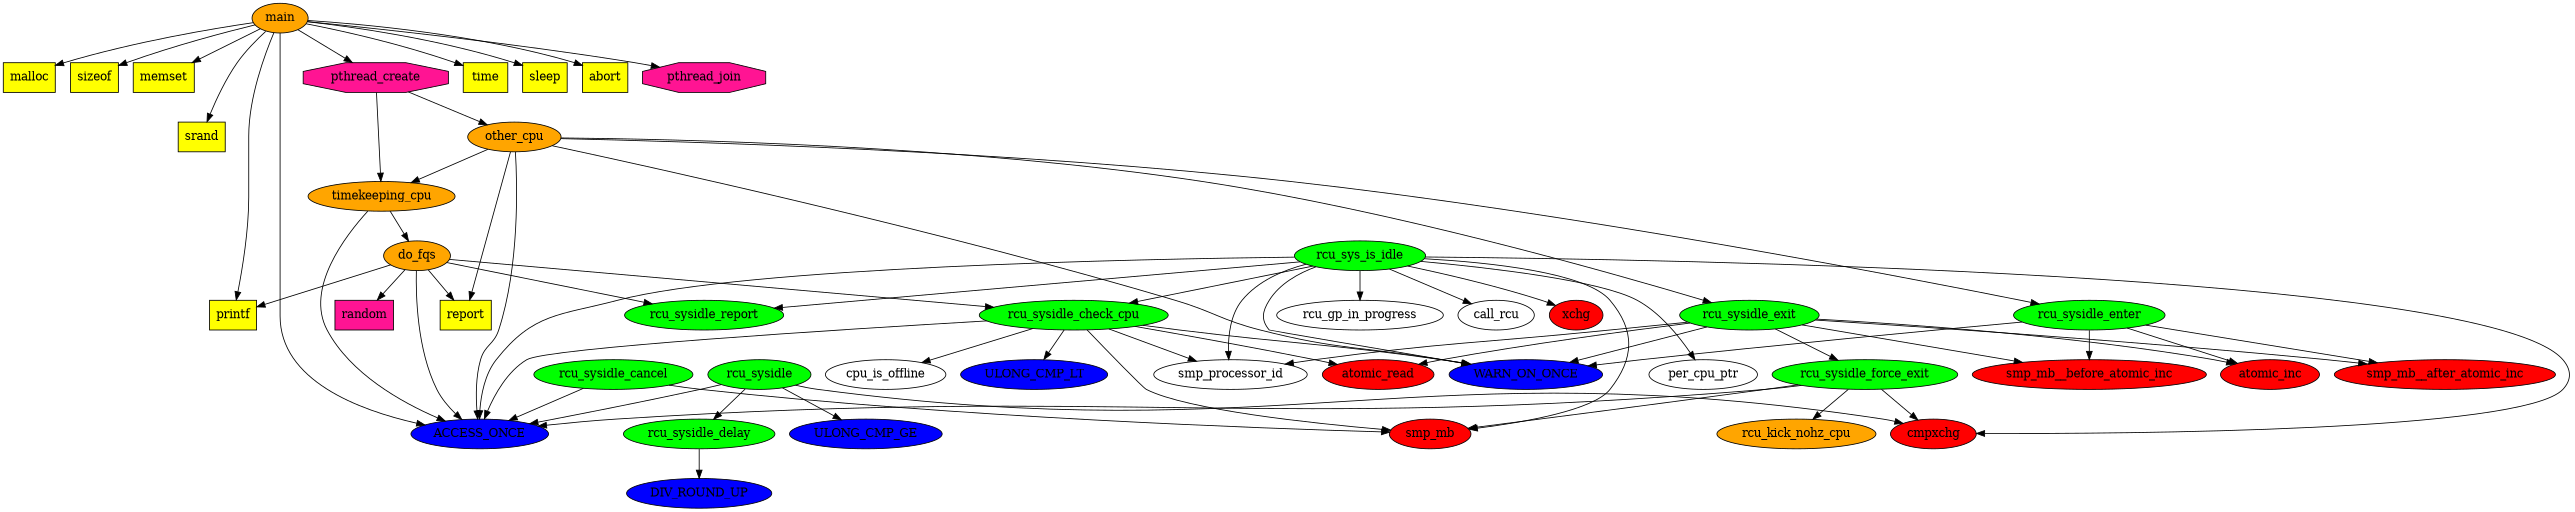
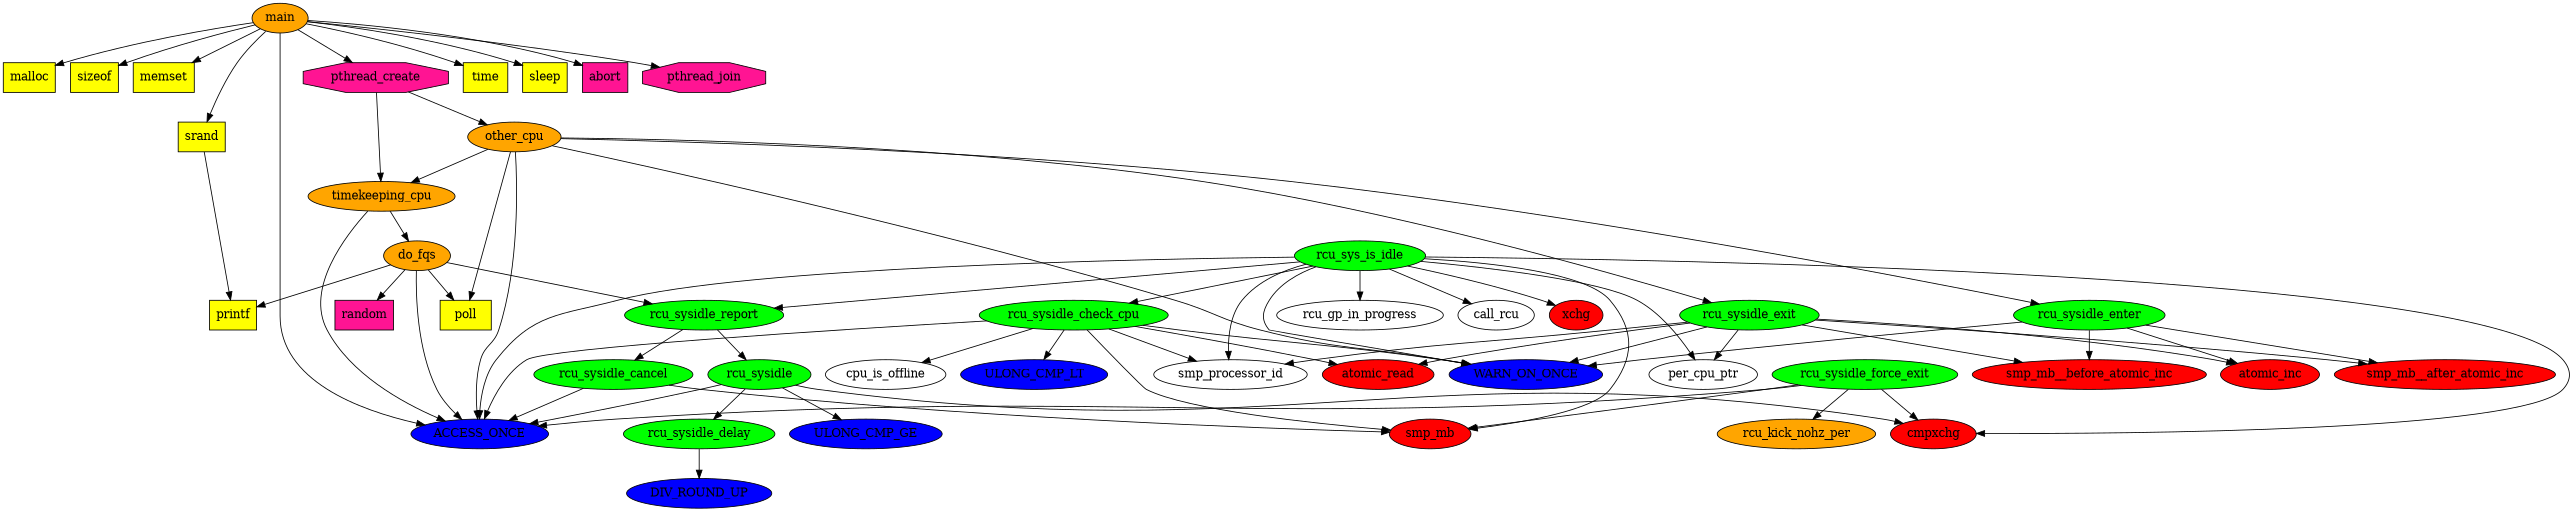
node "abort": fillcolor yellow -> deeppink
edge "main" -> "printf": now "srand" -> "printf"
edge "do_fqs" -> "rcu_sysidle_check_cpu": removed
node "report": label "report" -> "poll"
edge "rcu_sysidle_report" -> "rcu_sysidle_cancel": added
edge "rcu_sysidle_exit" -> "rcu_sysidle_force_exit": now "rcu_sysidle_exit" -> "per_cpu_ptr"
edge "rcu_sysidle_report" -> "rcu_sysidle": added
node "rcu_kick_nohz_cpu": label "rcu_kick_nohz_cpu" -> "rcu_kick_nohz_per"
